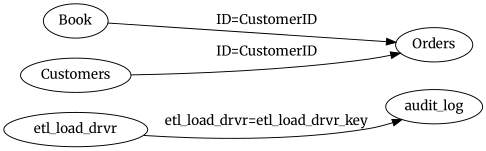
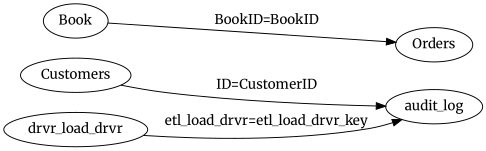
edge "Book" -> "Orders": label "ID=CustomerID" -> "BookID=BookID"
edge "Customers" -> "Orders": now "Customers" -> "audit_log"
node "etl_load_drvr": label "etl_load_drvr" -> "drvr_load_drvr"
